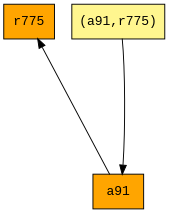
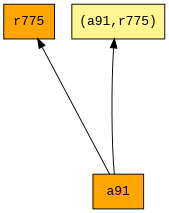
edge "(a91,r775)" -> "a91": reversed
